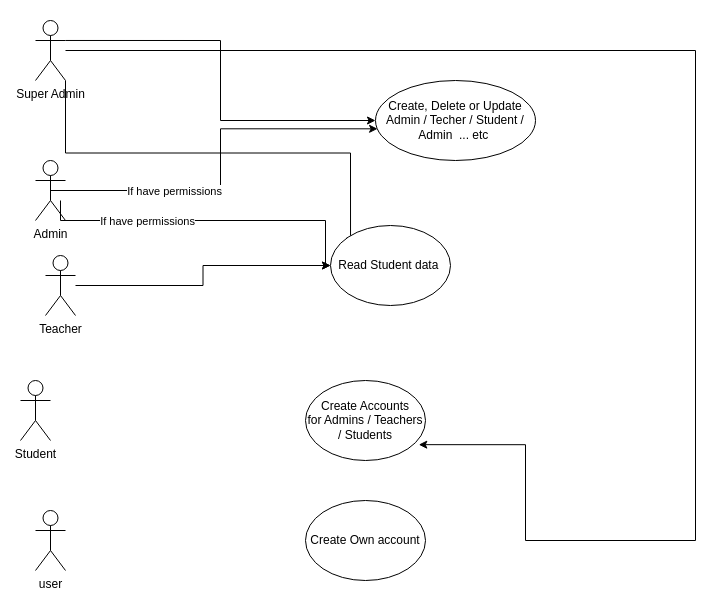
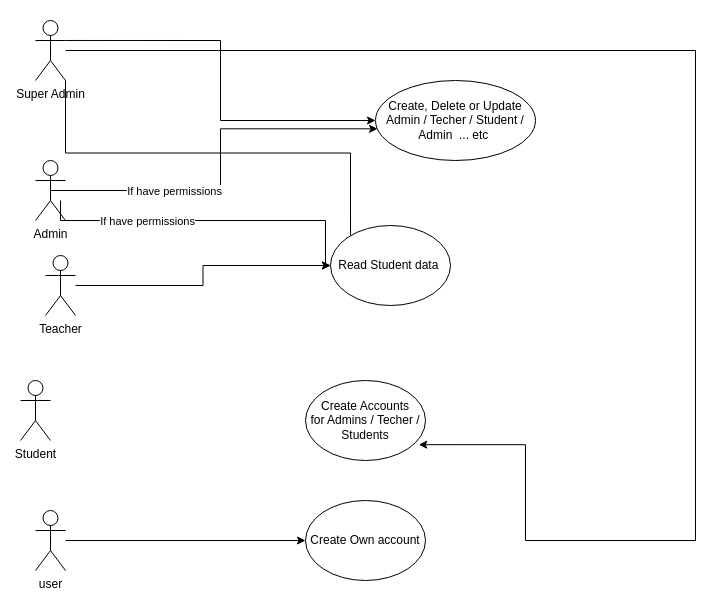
node "Create Accounts for Admins / Teachers / Students": label "Create Accounts for Admins / Teachers / Students" -> "Create Accounts for Admins / Techer / Students"
edge "user" -> "Create Own account": added
